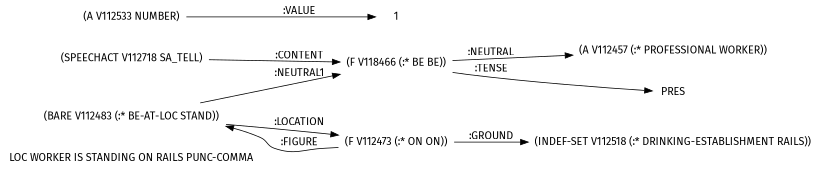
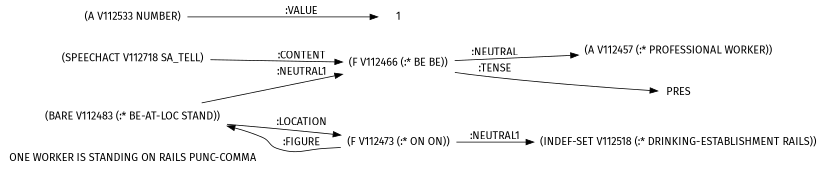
node "(F V118466 (:* BE BE))": label "(F V118466 (:* BE BE))" -> "(F V112466 (:* BE BE))"
edge "(F V112473 (:* ON ON))" -> "(INDEF-SET V112518 (:* DRINKING-ESTABLISHMENT RAILS))": label ":GROUND" -> ":NEUTRAL1"
node "LOC WORKER IS STANDING ON RAILS PUNC-COMMA": label "LOC WORKER IS STANDING ON RAILS PUNC-COMMA" -> "ONE WORKER IS STANDING ON RAILS PUNC-COMMA"
